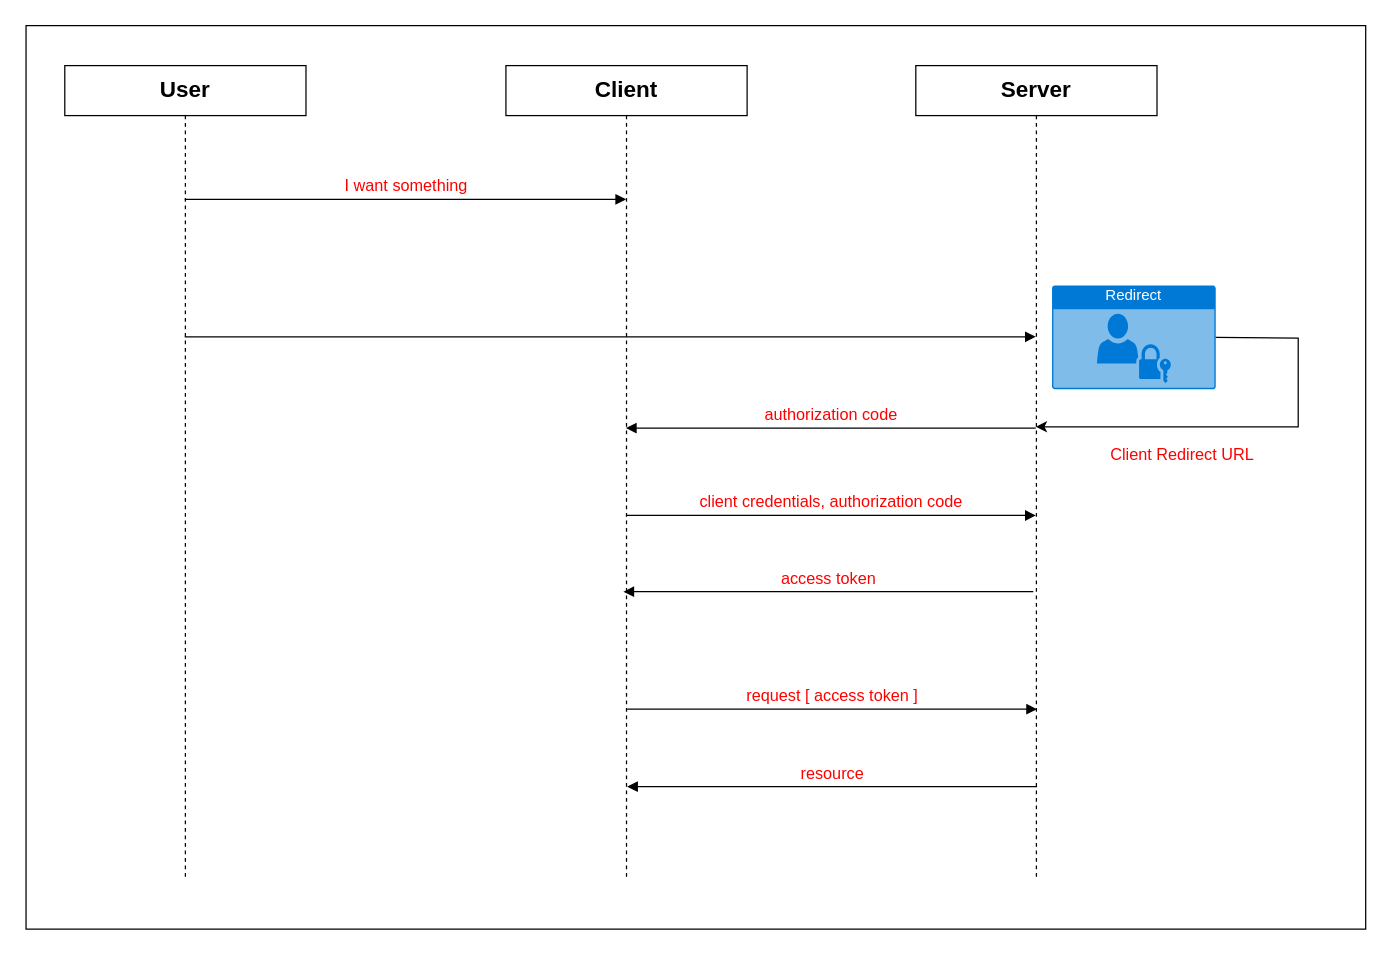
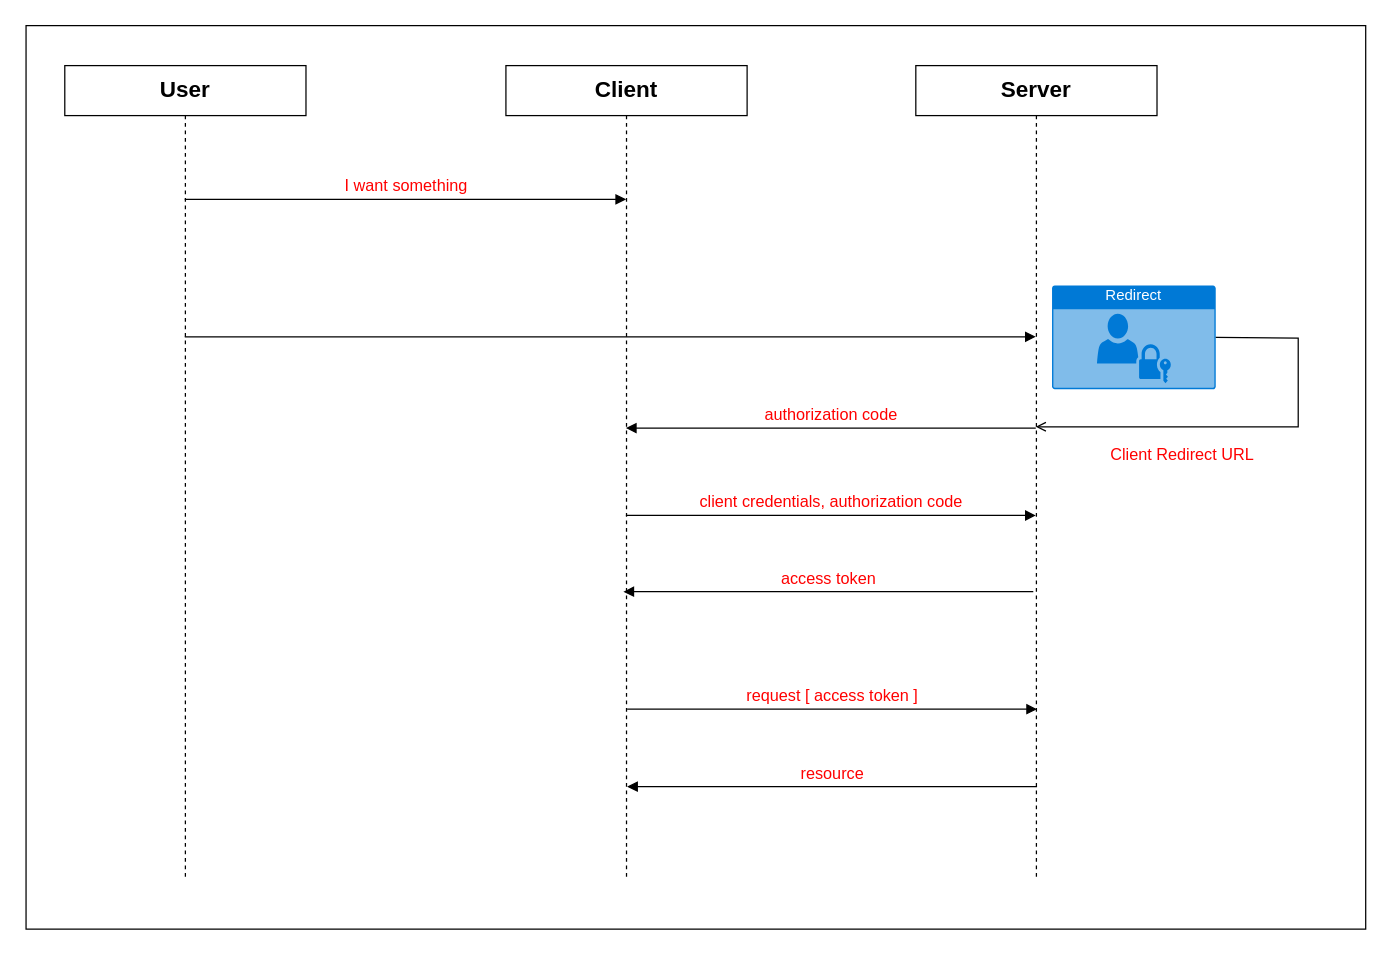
edge "Redirect" -> "Server": arrowhead classic -> open
